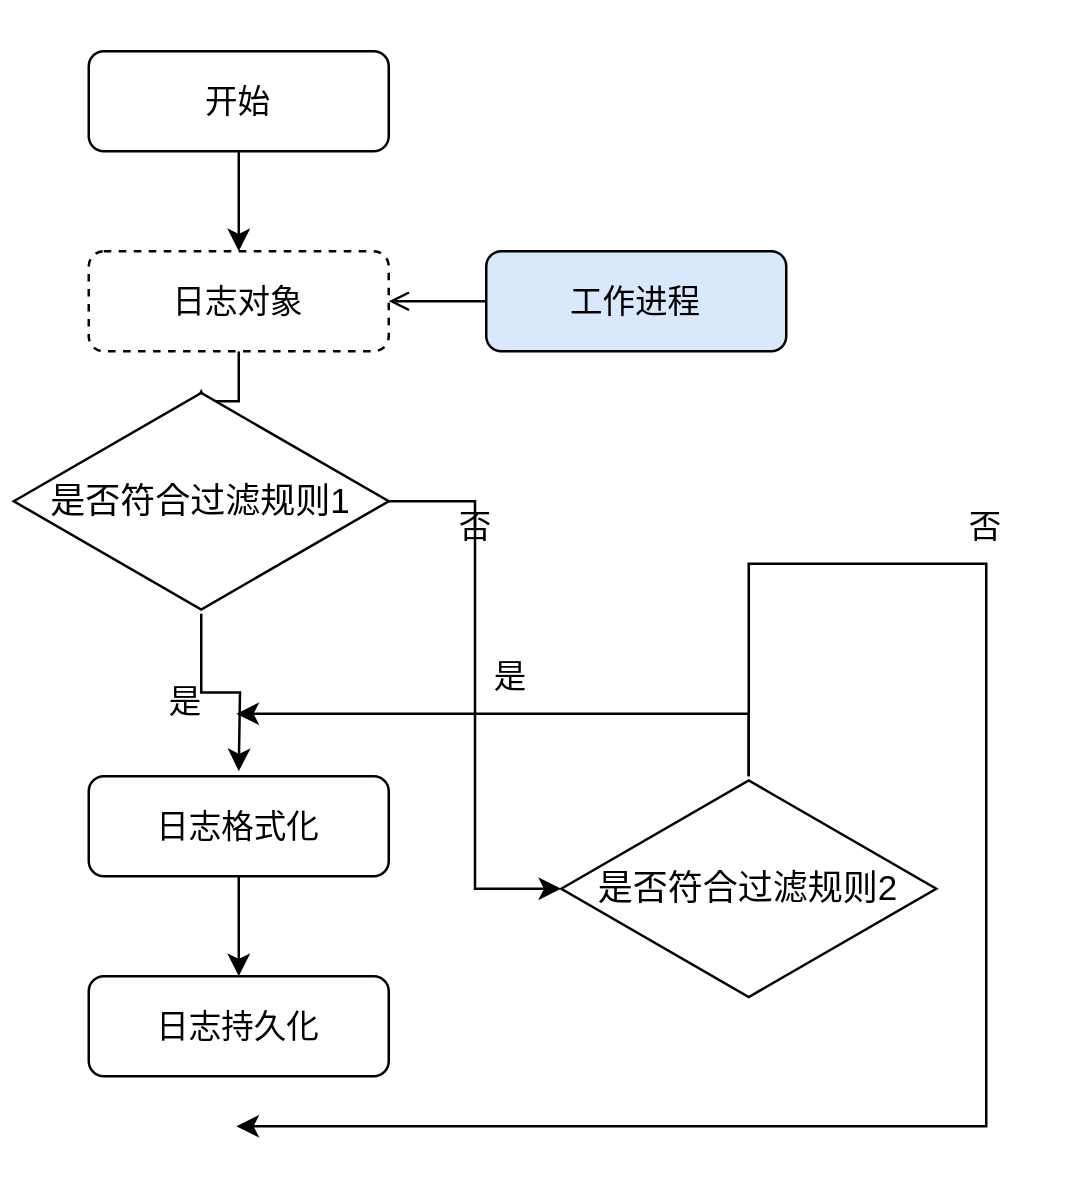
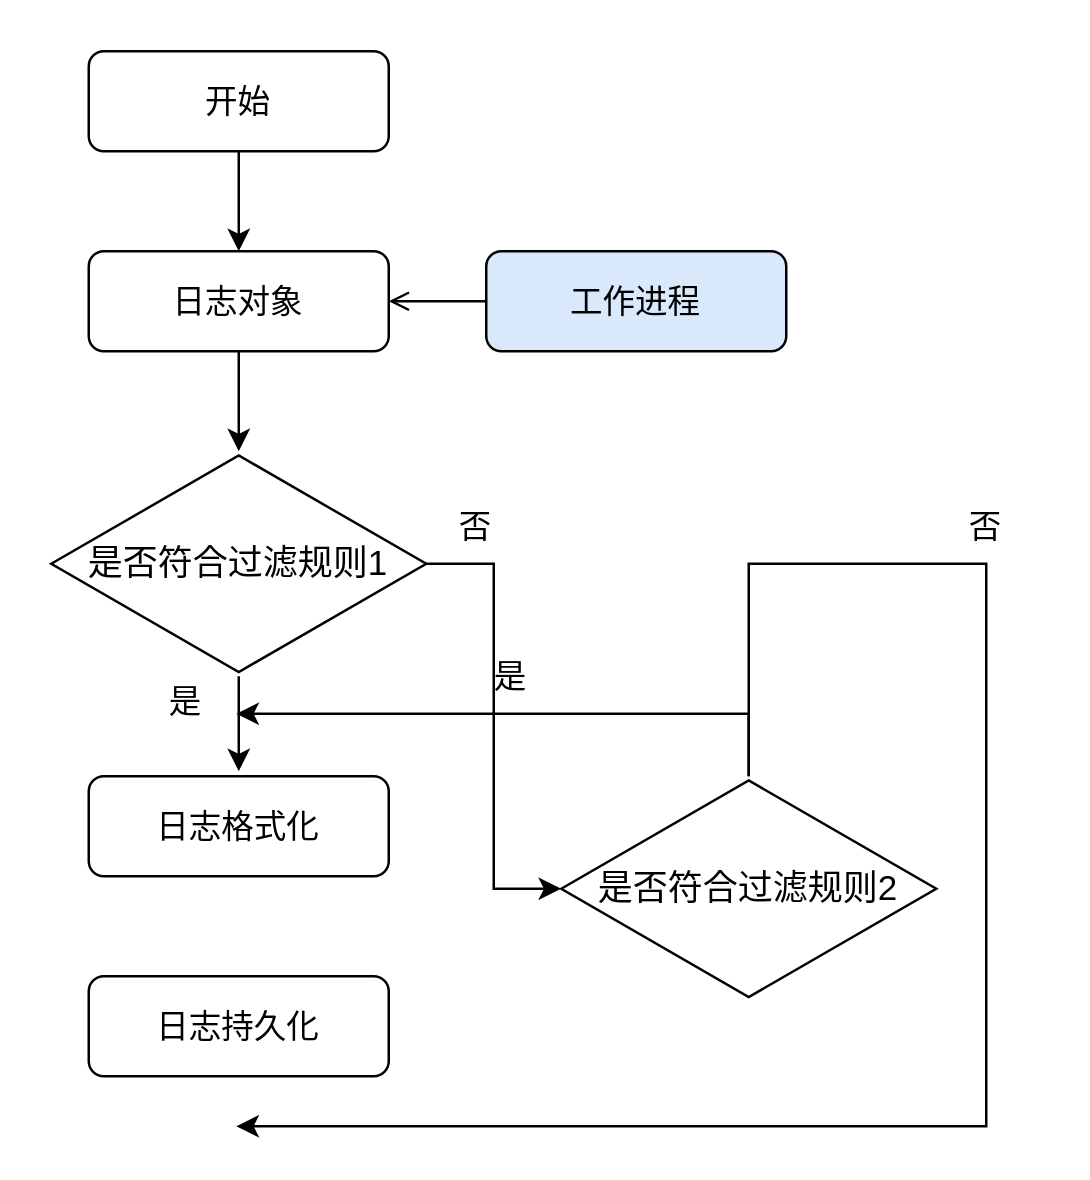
node "日志对象": style dashed -> solid
node "是否符合过滤规则1": moved (201, 501) -> (239, 564)
edge "日志格式化" -> "日志持久化": removed
